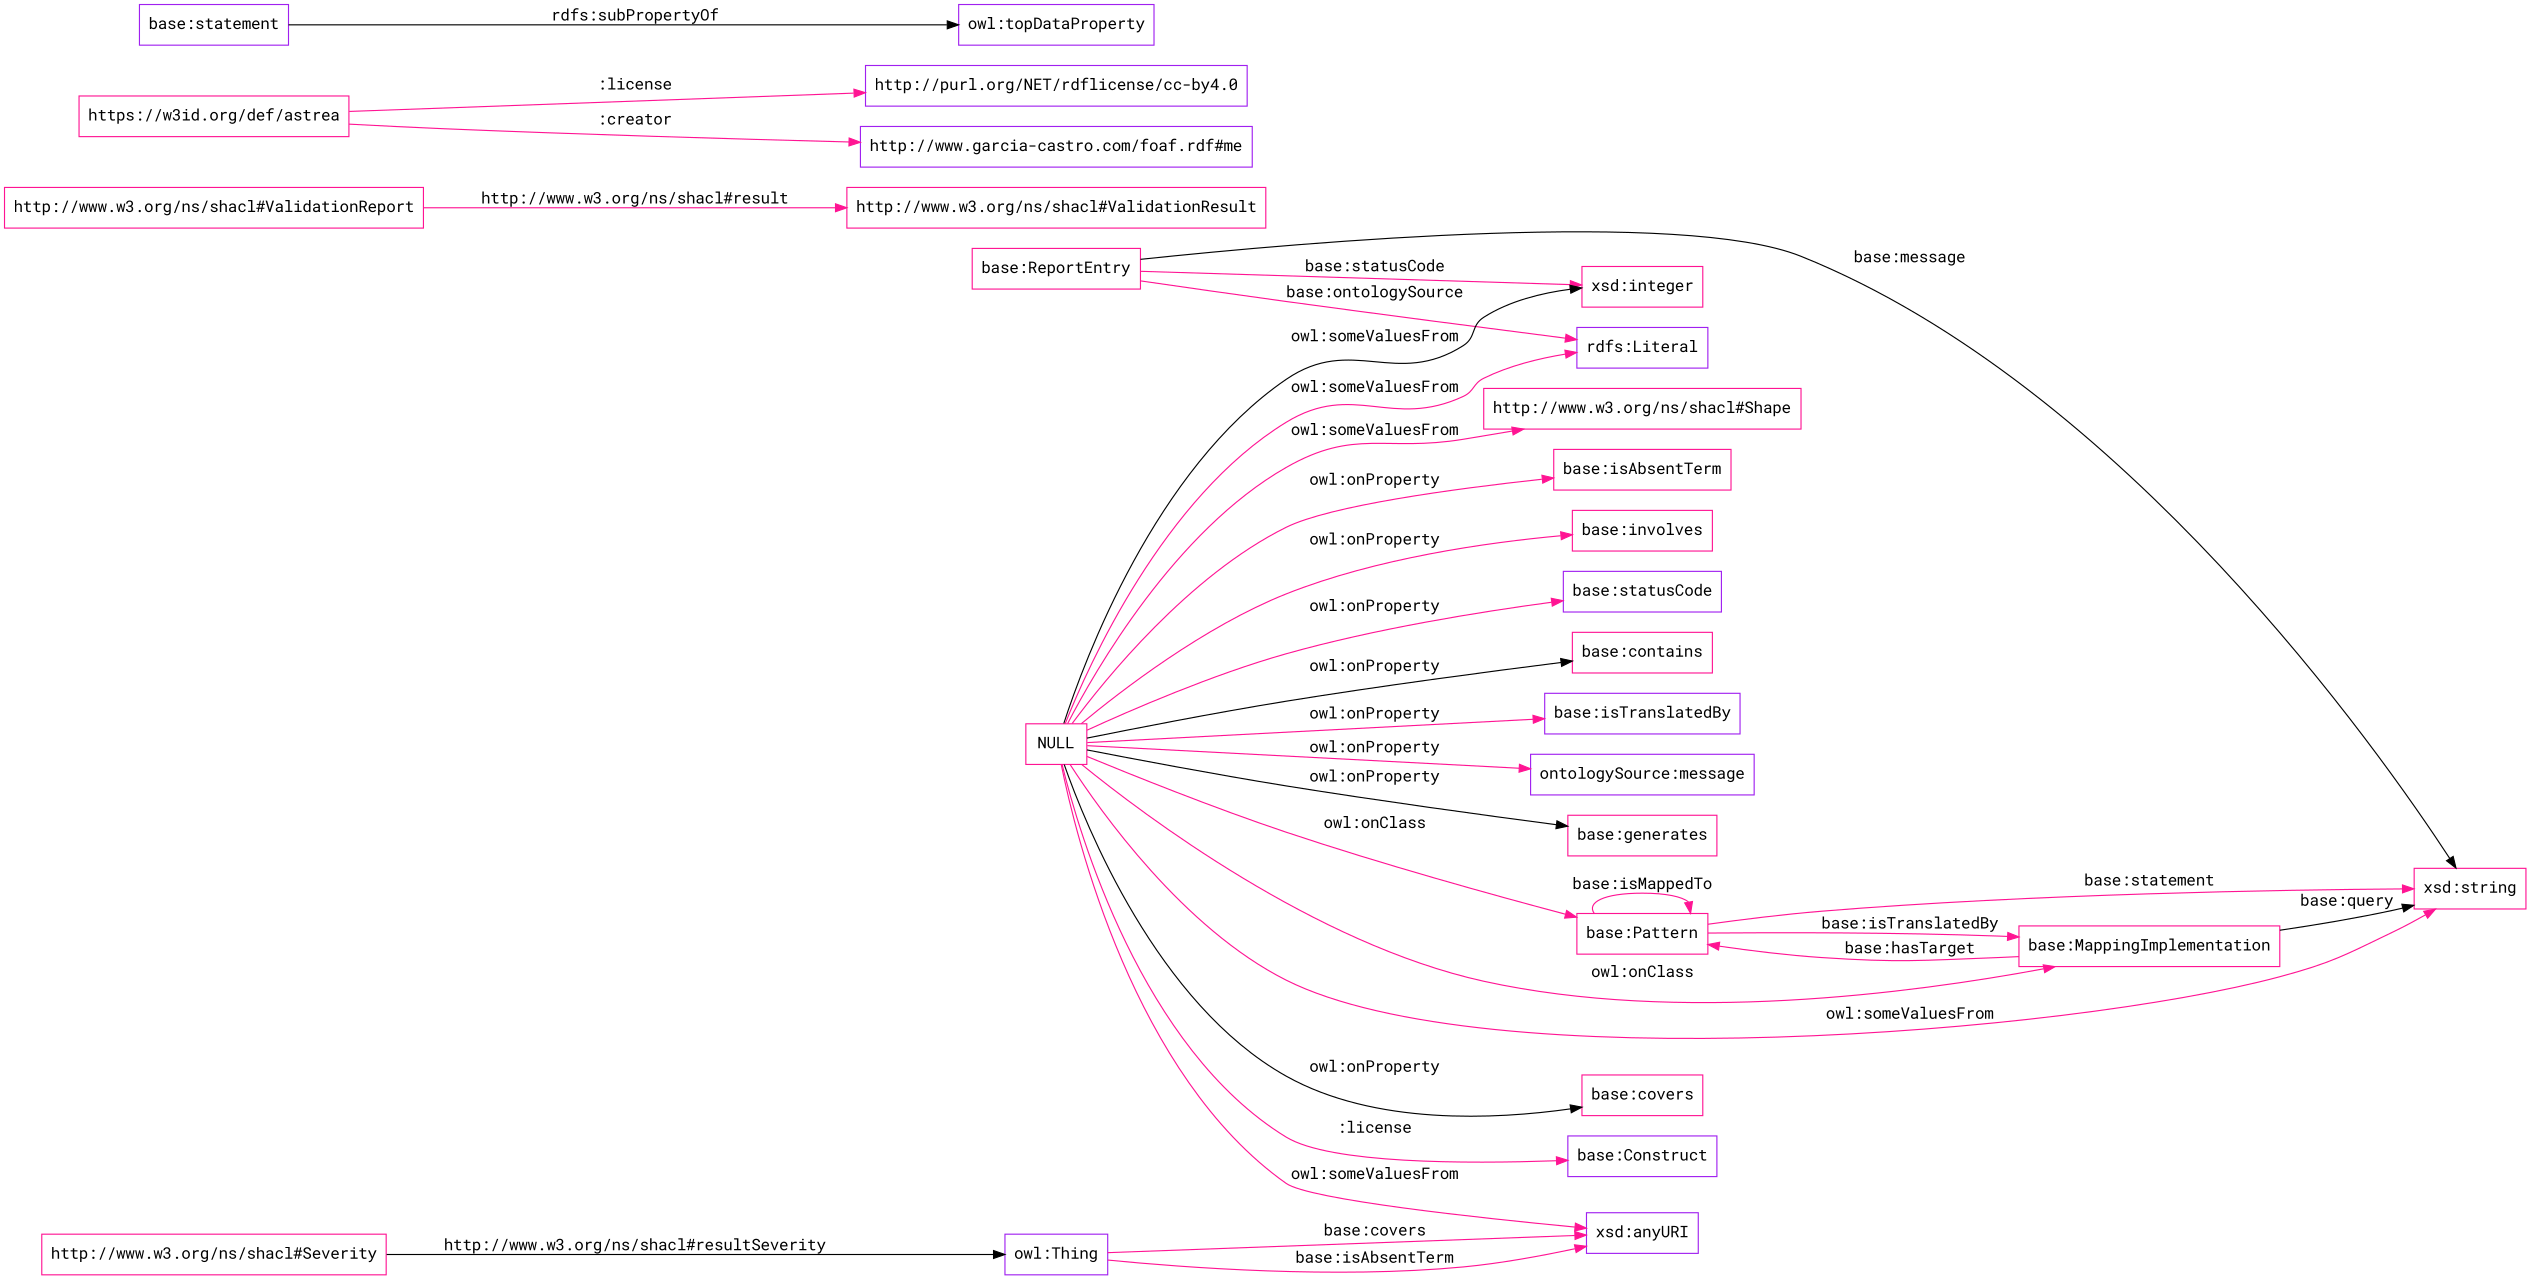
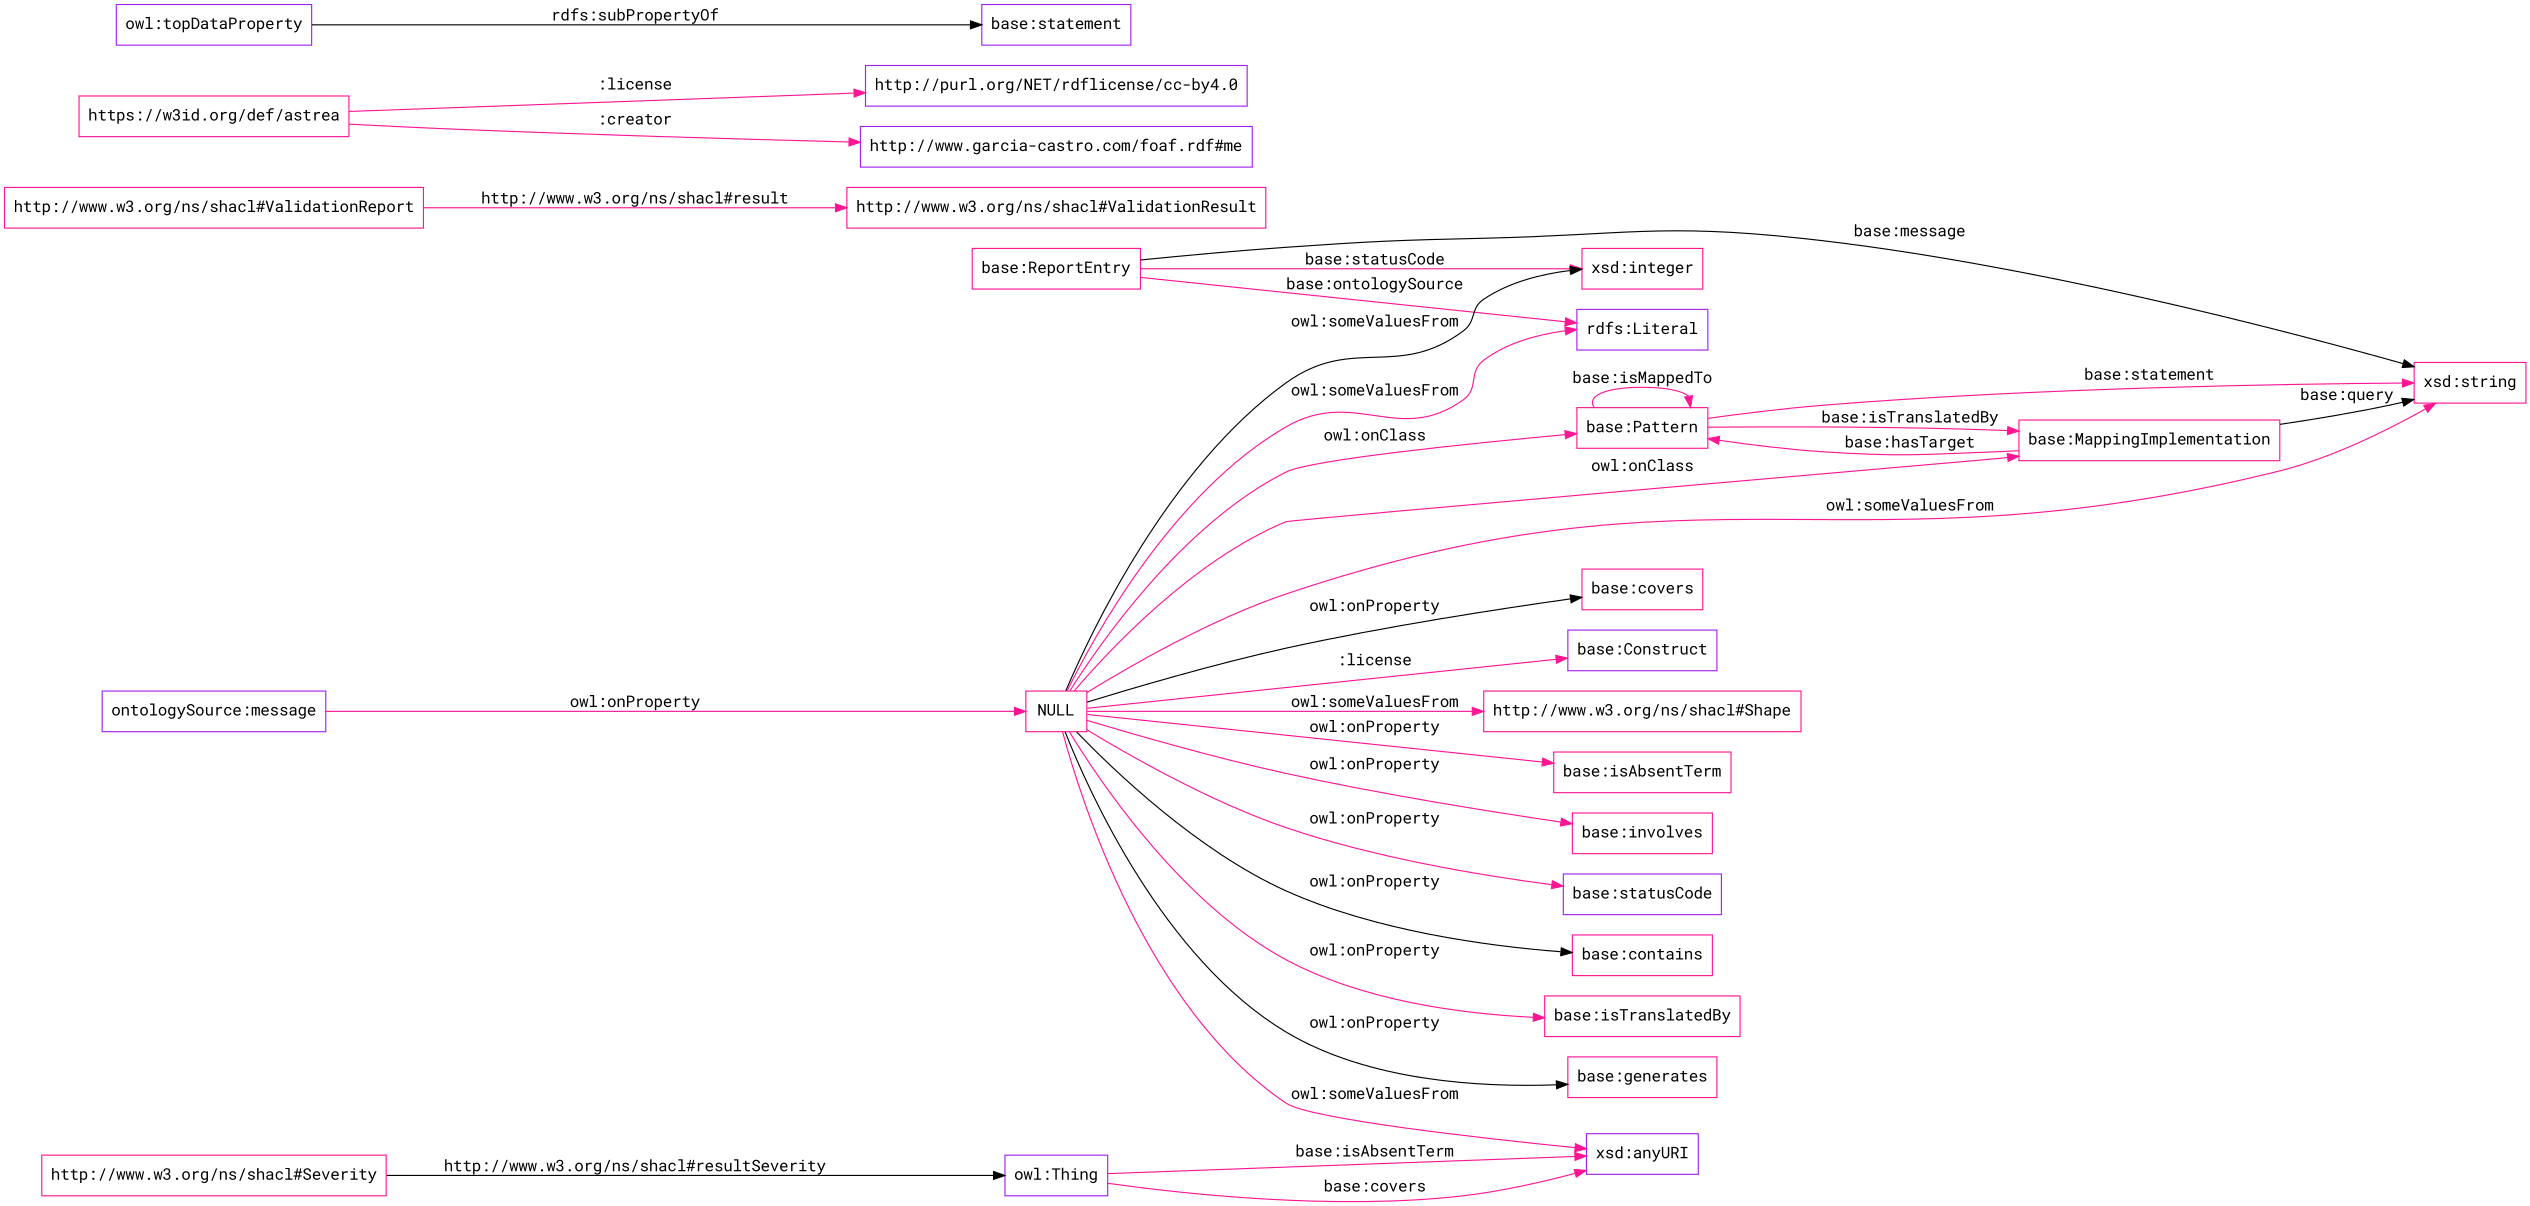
edge "base:statement" -> "owl:topDataProperty": reversed
node "base:isTranslatedBy": color purple -> deeppink
edge "NULL" -> "ontologySource:message": reversed
